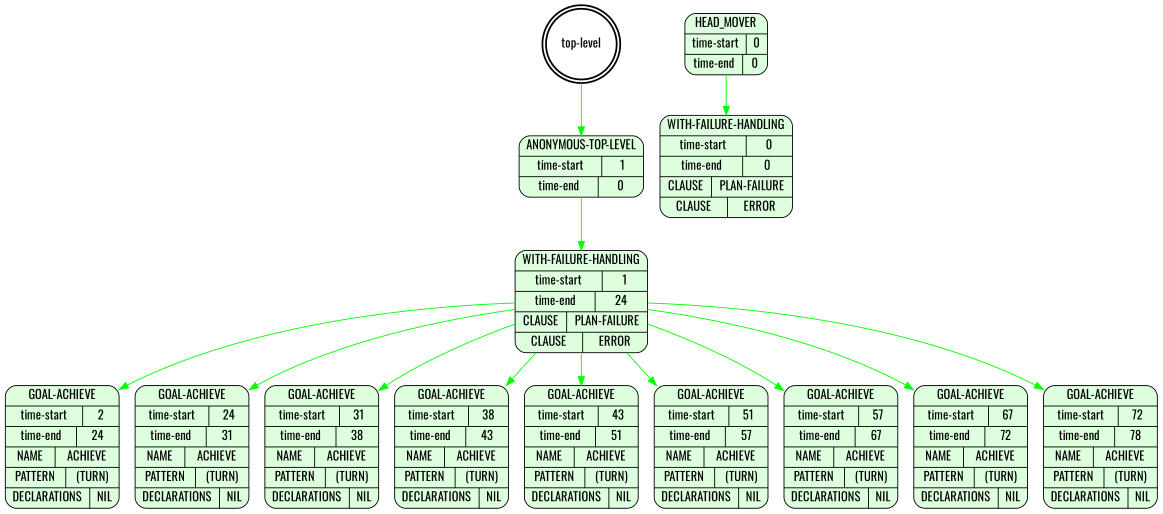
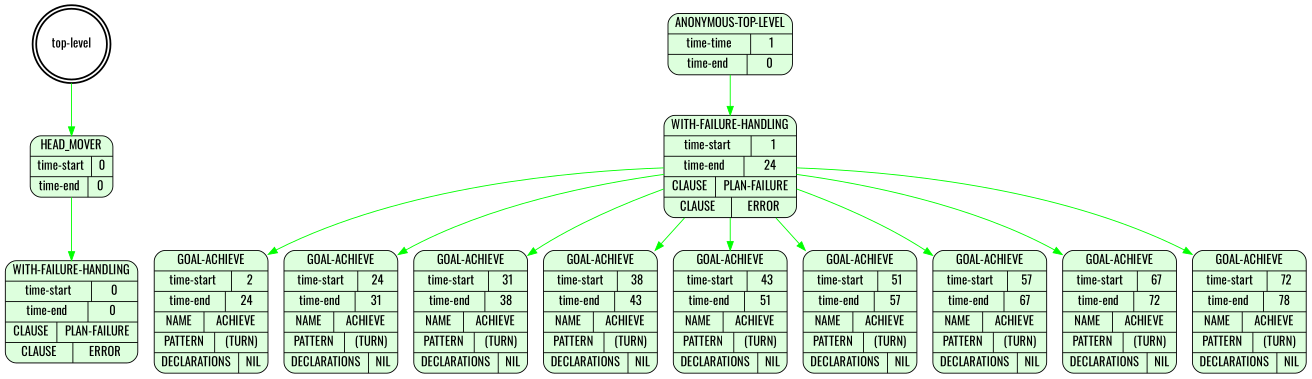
edge "top-level" -> "ANONYMOUS-TOP-LEVEL": now "top-level" -> "HEAD_MOVER"
node "ANONYMOUS-TOP-LEVEL": text "time-start" -> "time-time"
